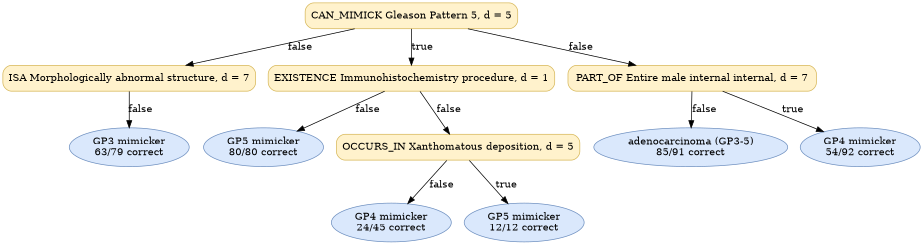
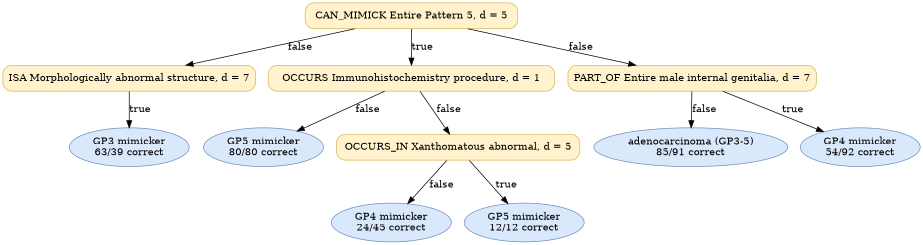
node "CAN_MIMICK Gleason Pattern 5, d = 5": label "CAN_MIMICK Gleason Pattern 5, d = 5" -> "CAN_MIMICK Entire Pattern 5, d = 5"
node "EXISTENCE Immunohistochemistry procedure, d = 1": label "EXISTENCE Immunohistochemistry procedure, d = 1" -> "OCCURS Immunohistochemistry procedure, d = 1"
node "PART_OF Entire male internal internal, d = 7": label "PART_OF Entire male internal internal, d = 7" -> "PART_OF Entire male internal genitalia, d = 7"
edge "ISA Morphologically abnormal structure, d = 7" -> "GP3 mimicker": label "false" -> "true"
node "OCCURS_IN Xanthomatous deposition, d = 5": label "OCCURS_IN Xanthomatous deposition, d = 5" -> "OCCURS_IN Xanthomatous abnormal, d = 5"
node "GP3 mimicker": text "63/79 correct" -> "63/39 correct"
